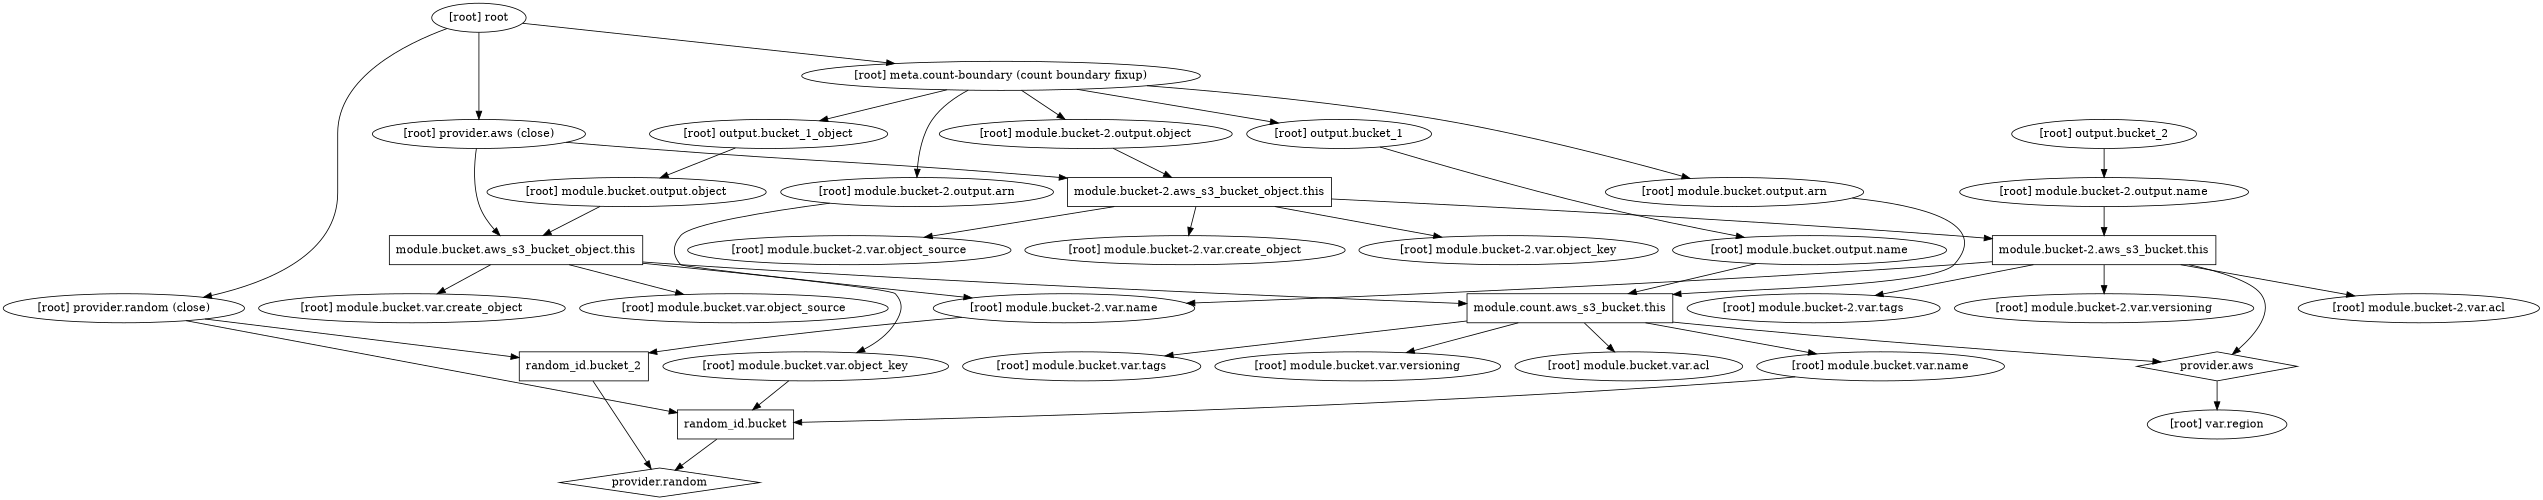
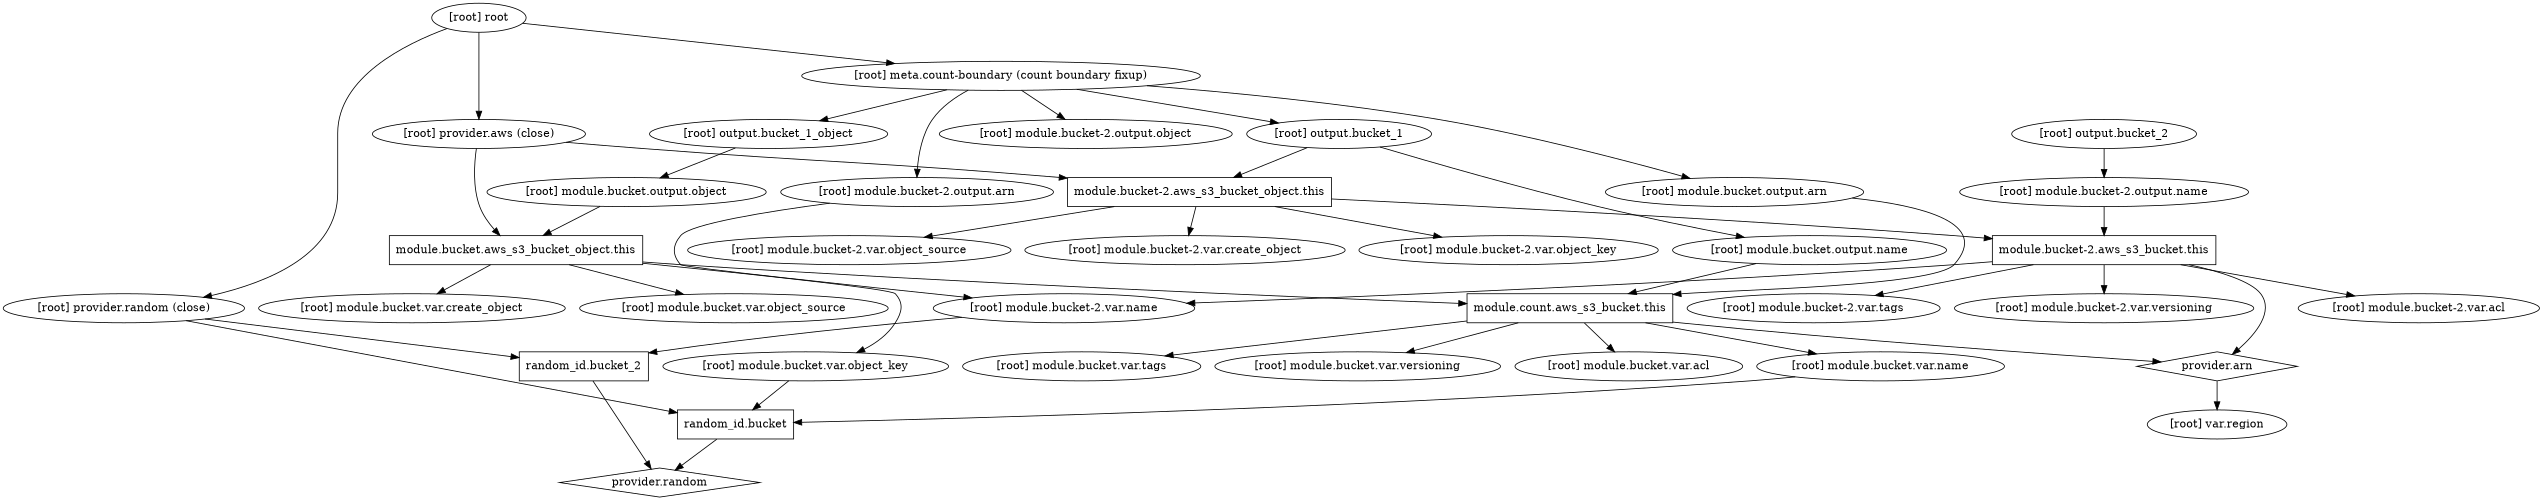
edge "[root] module.bucket-2.output.object" -> "module.bucket-2.aws_s3_bucket_object.this": now "[root] output.bucket_1" -> "module.bucket-2.aws_s3_bucket_object.this"
node "provider.aws": label "provider.aws" -> "provider.arn"
